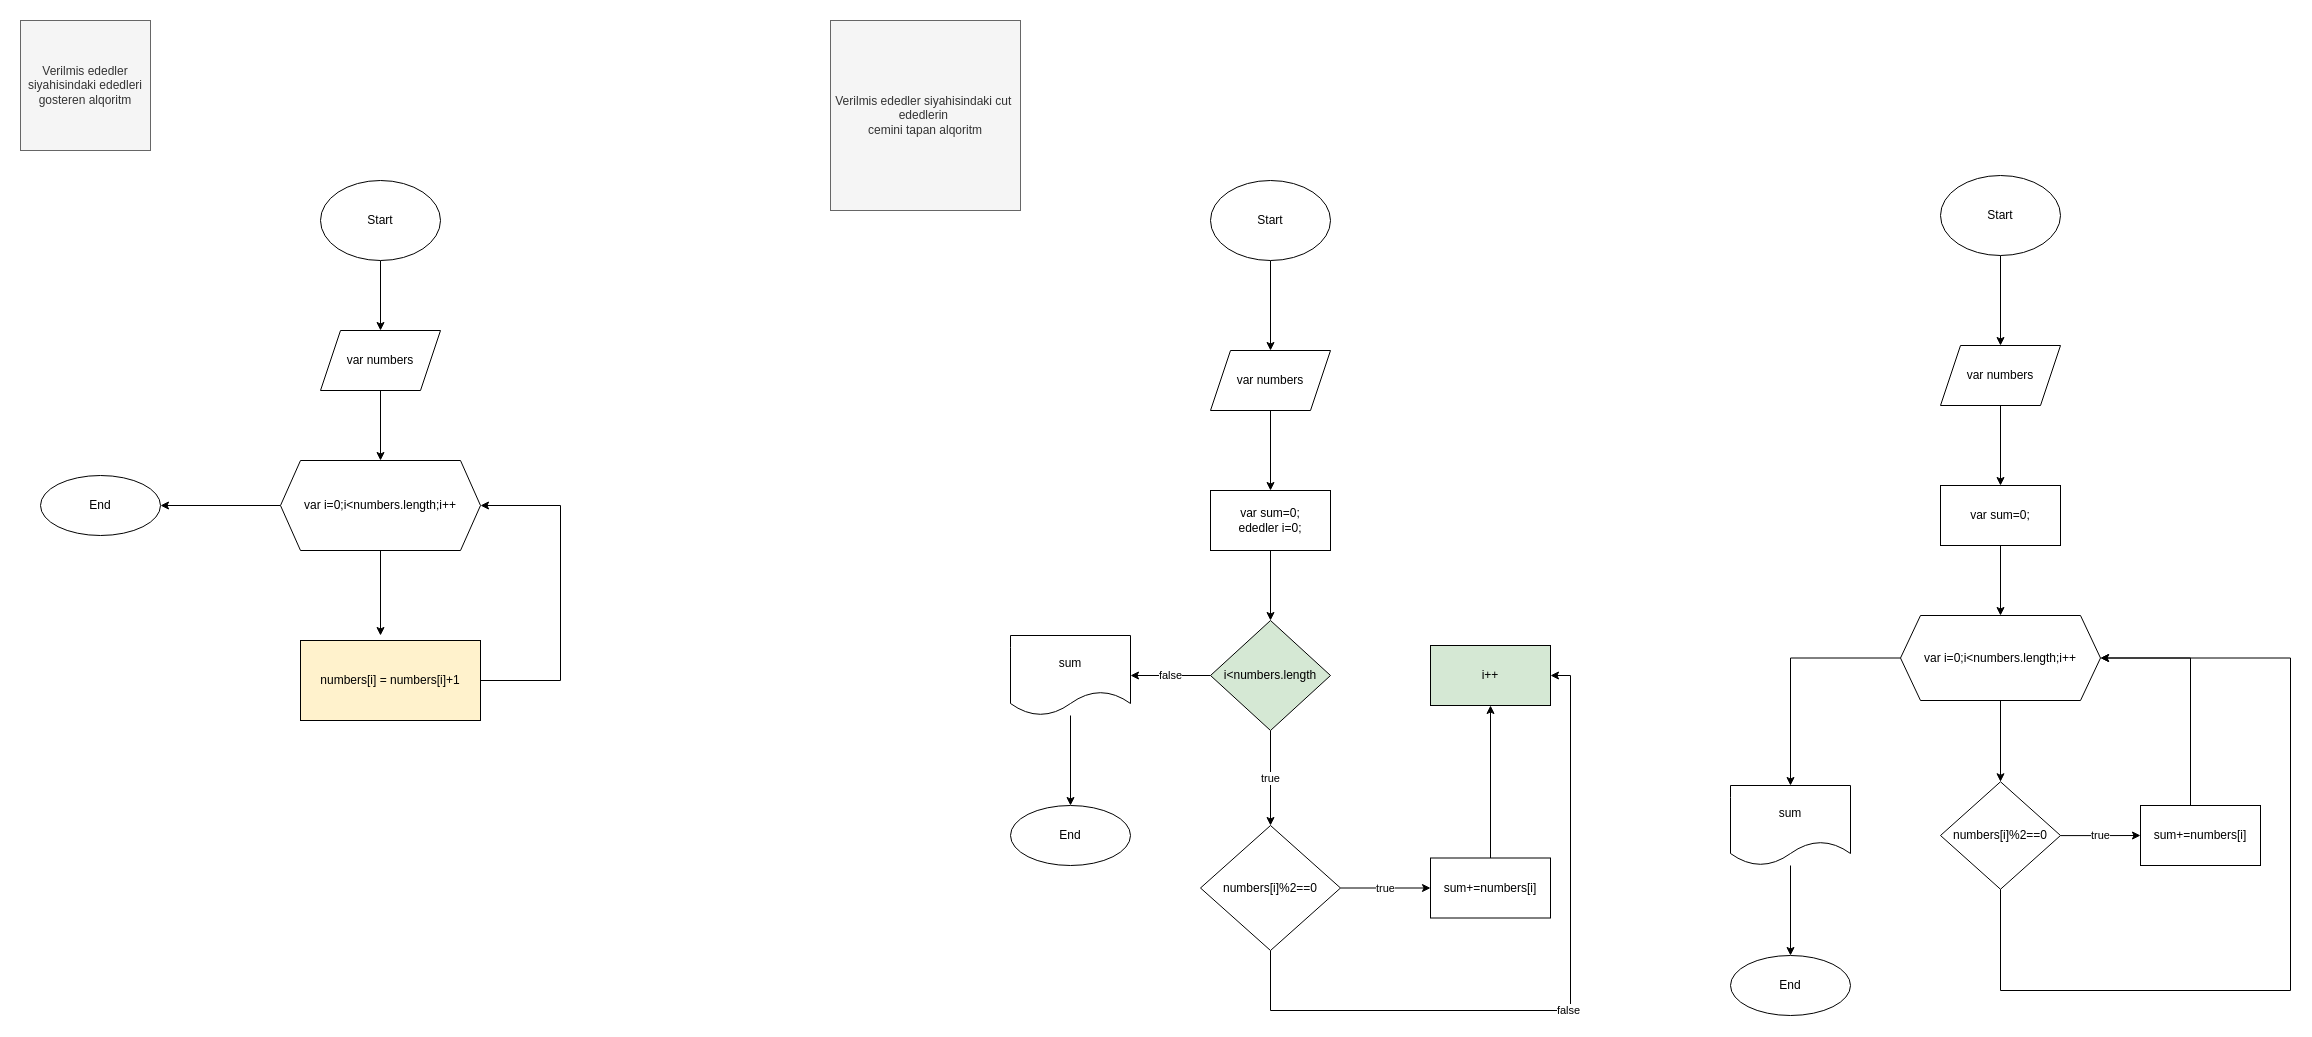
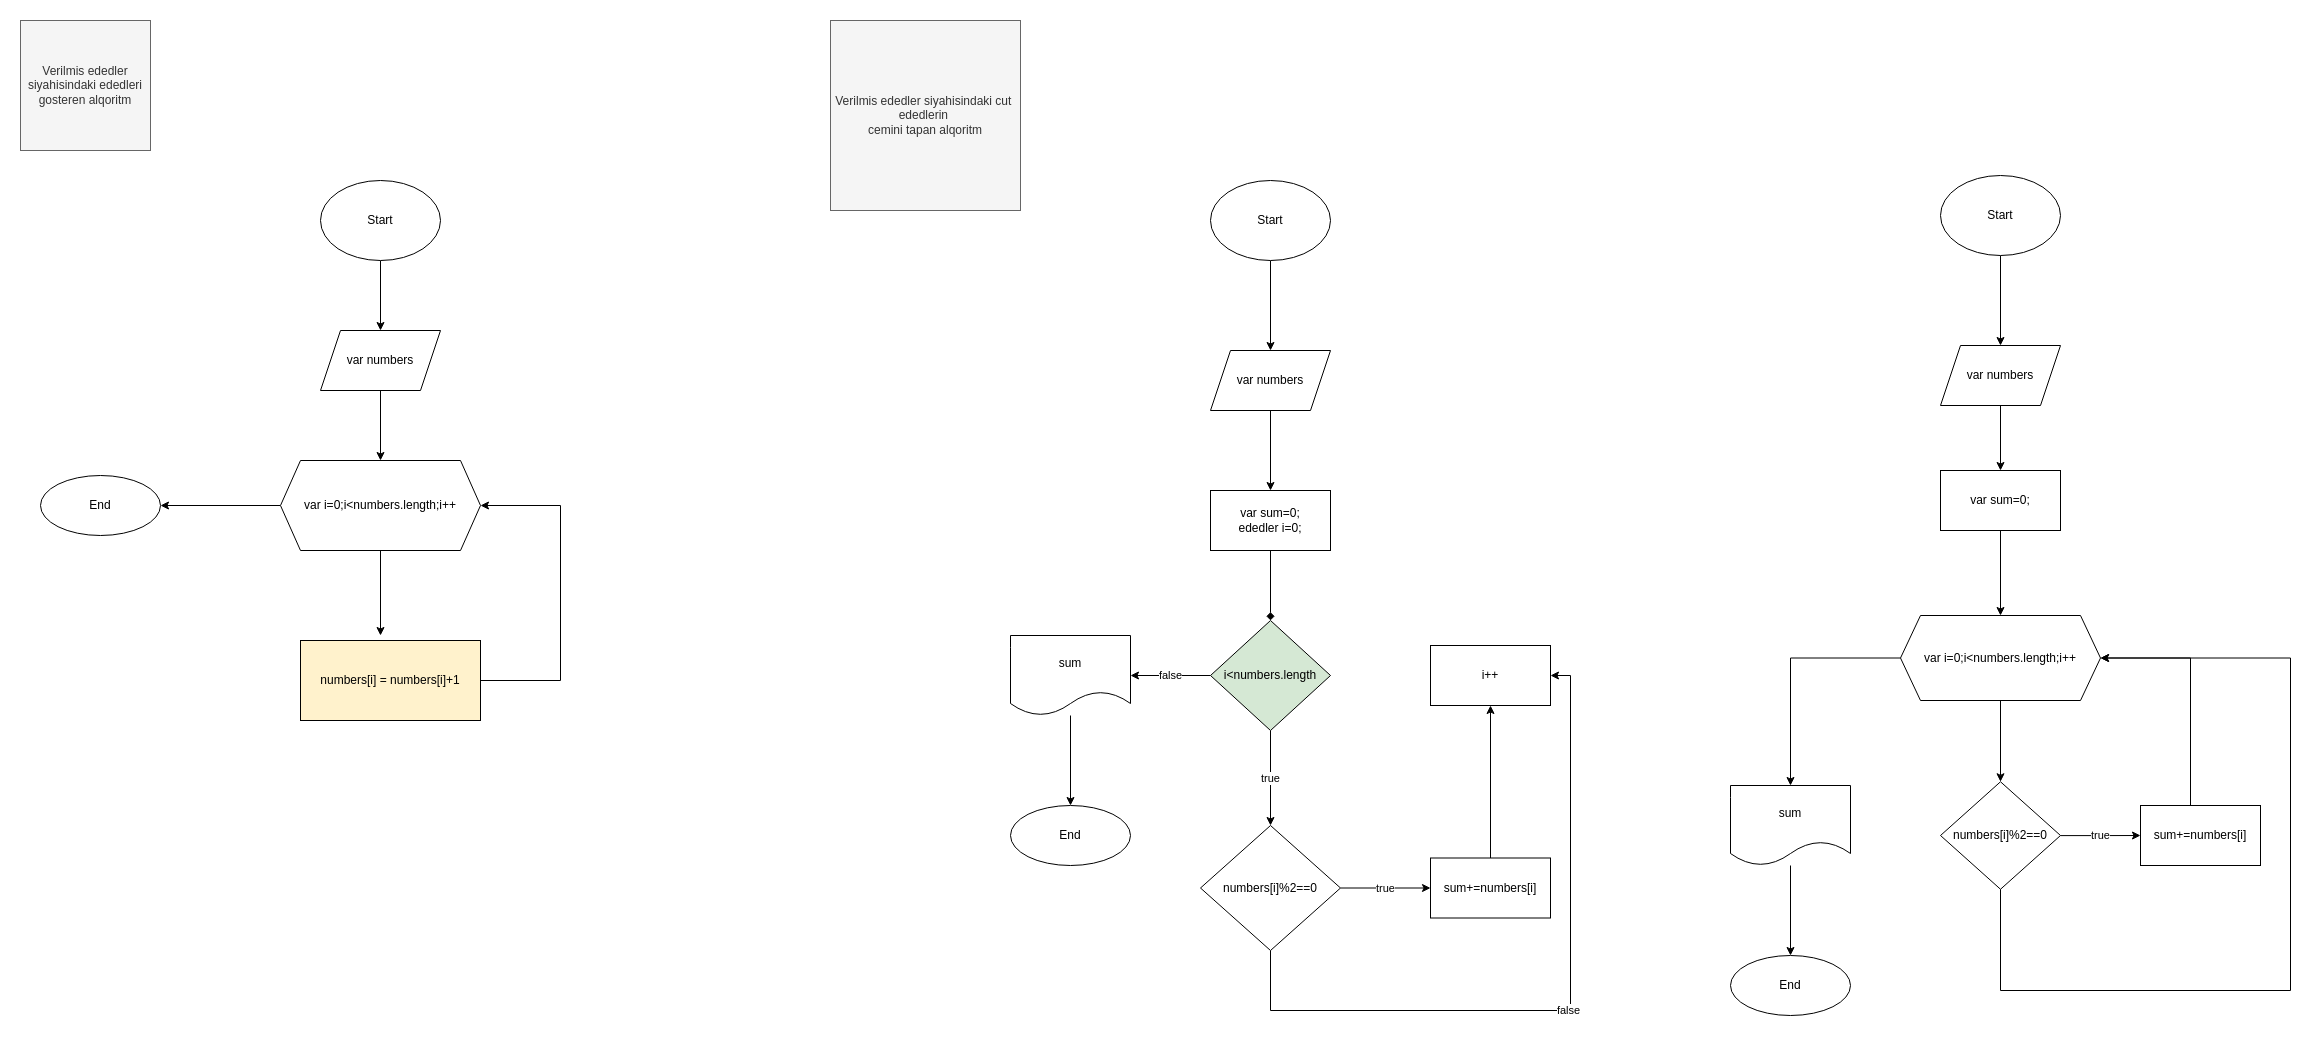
node "var sum=0;": moved (2001, 516) -> (2001, 501)
edge "var sum=0; ededler i=0;" -> "i<numbers.length": arrowhead classic -> diamond
node "i++": fillcolor #d5e8d4 -> #ffffff
